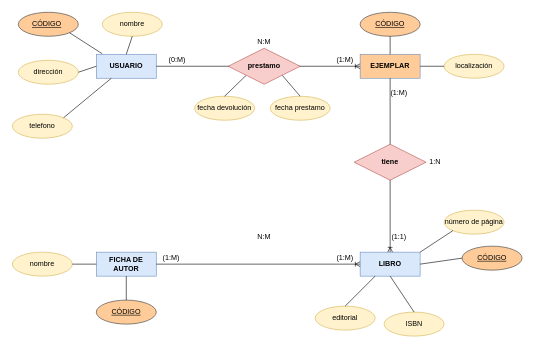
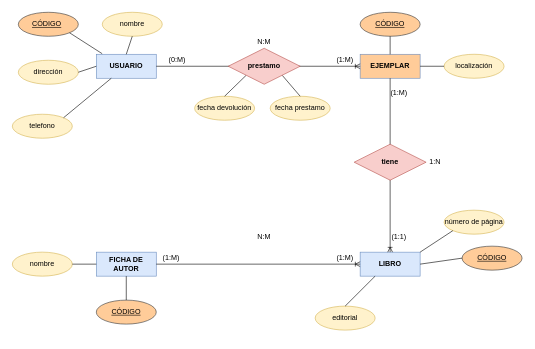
edge "LIBRO" -- "ISBN": removed
node "ISBN": removed
